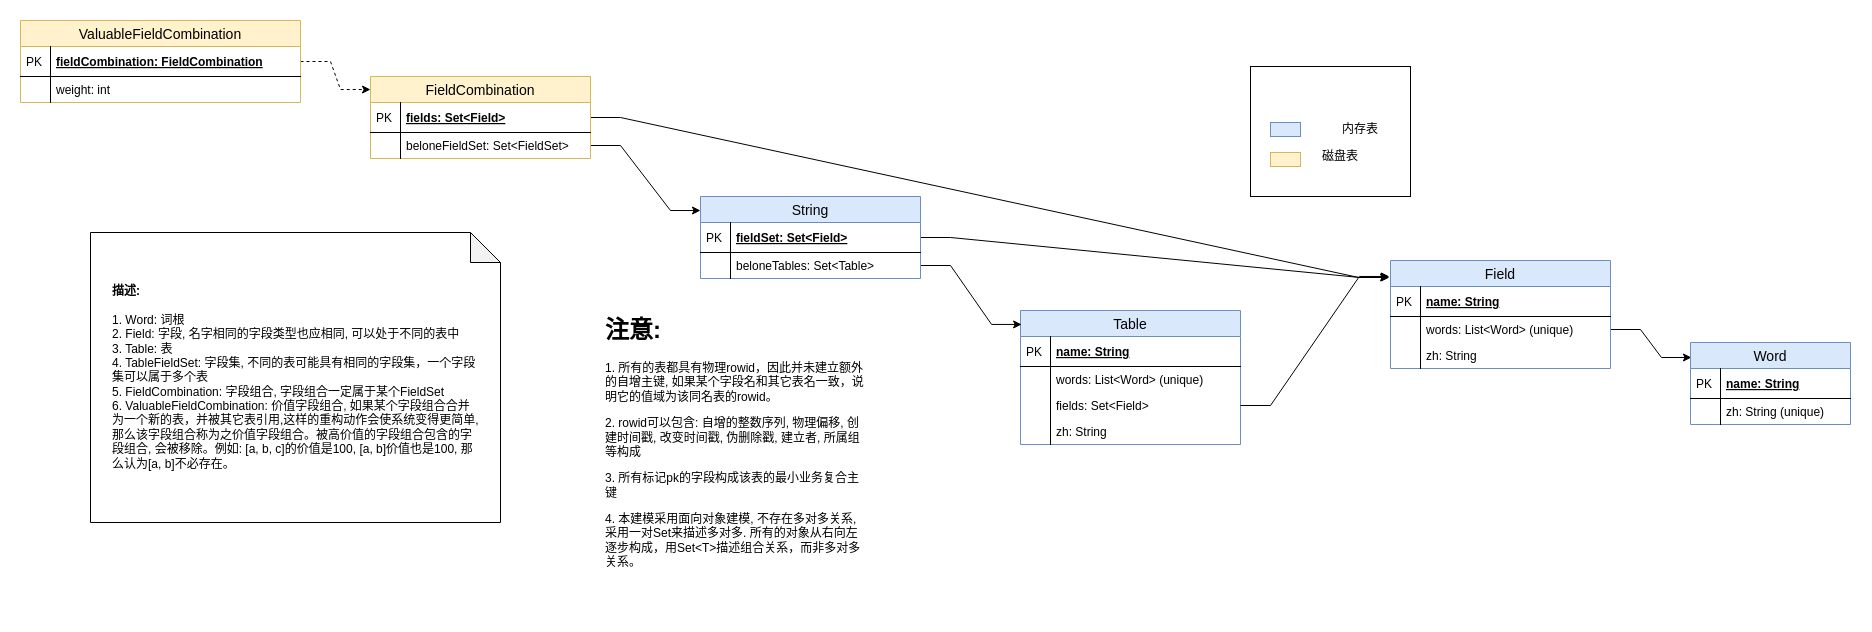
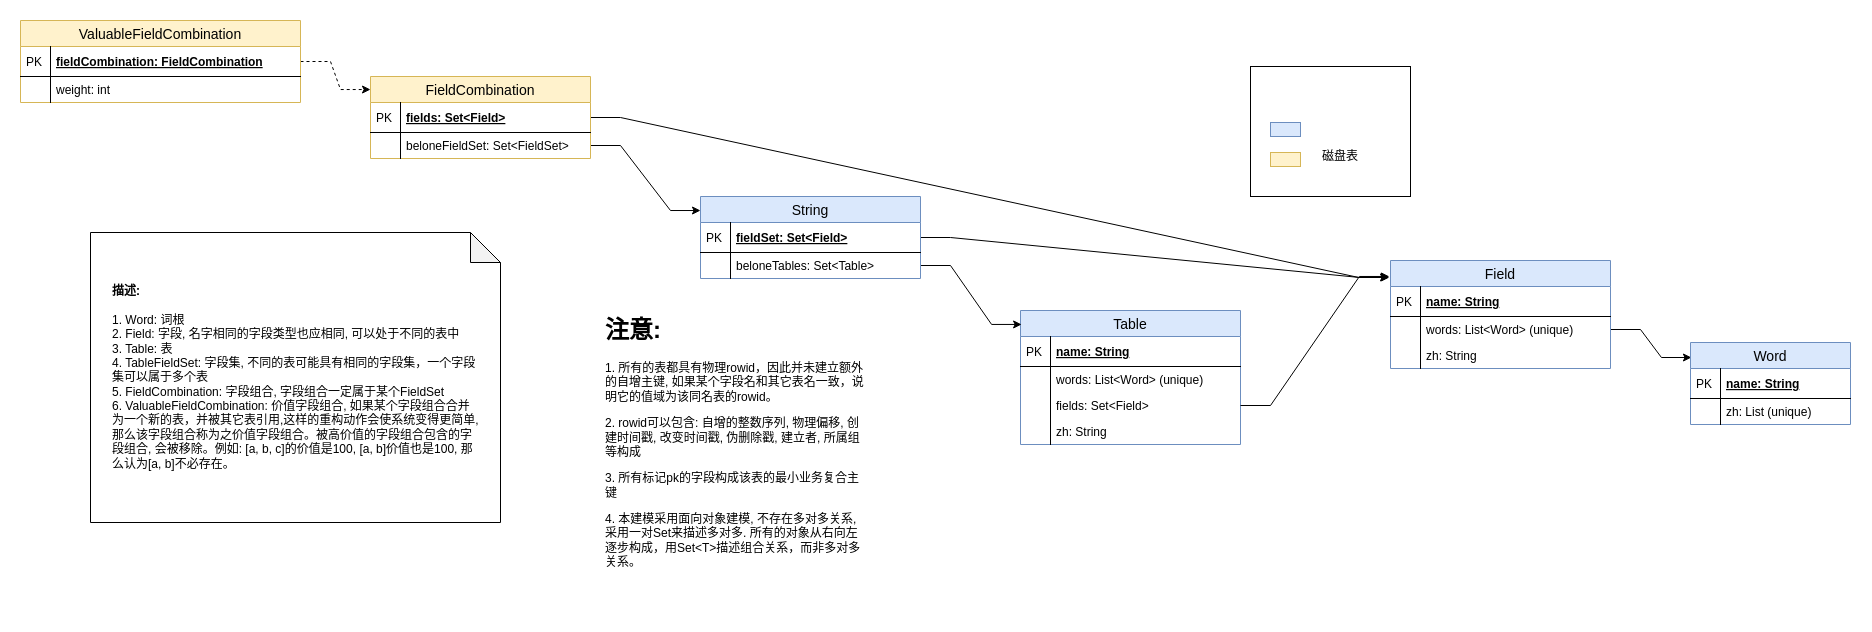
node "内存表": removed
node "zh: String (unique)": label "zh: String (unique)" -> "zh: List (unique)"
